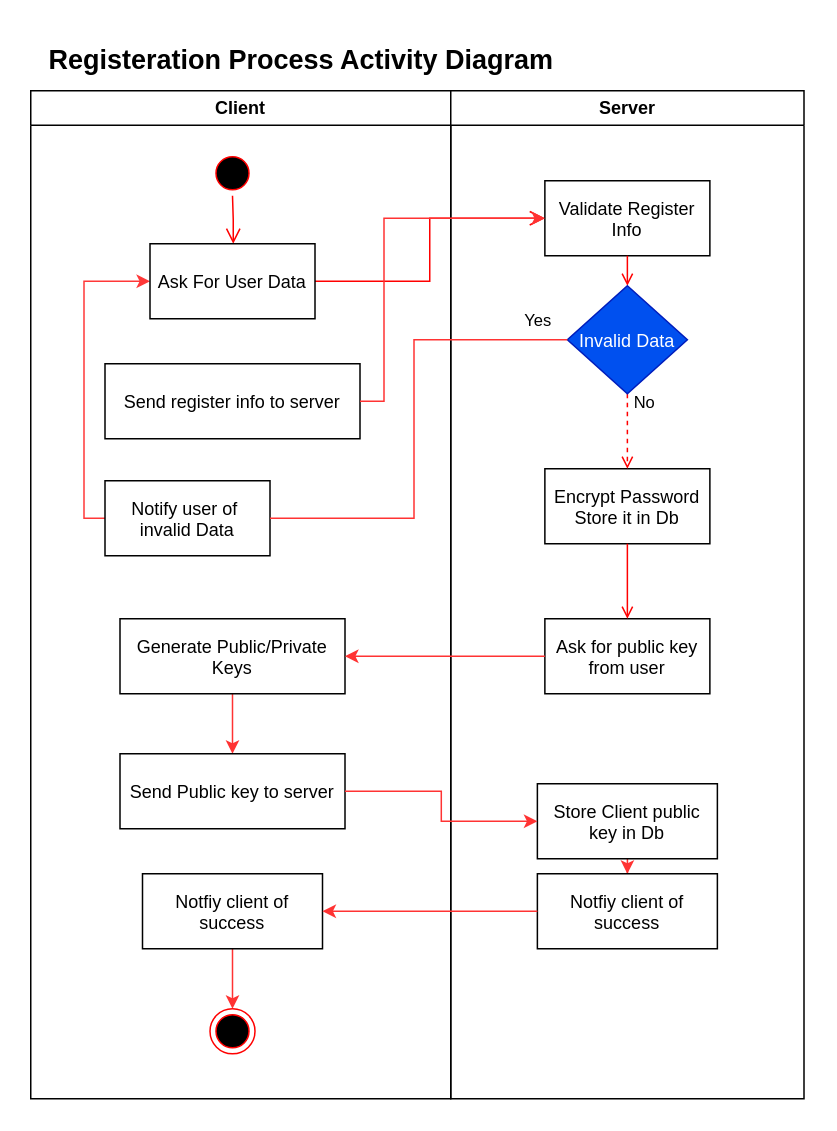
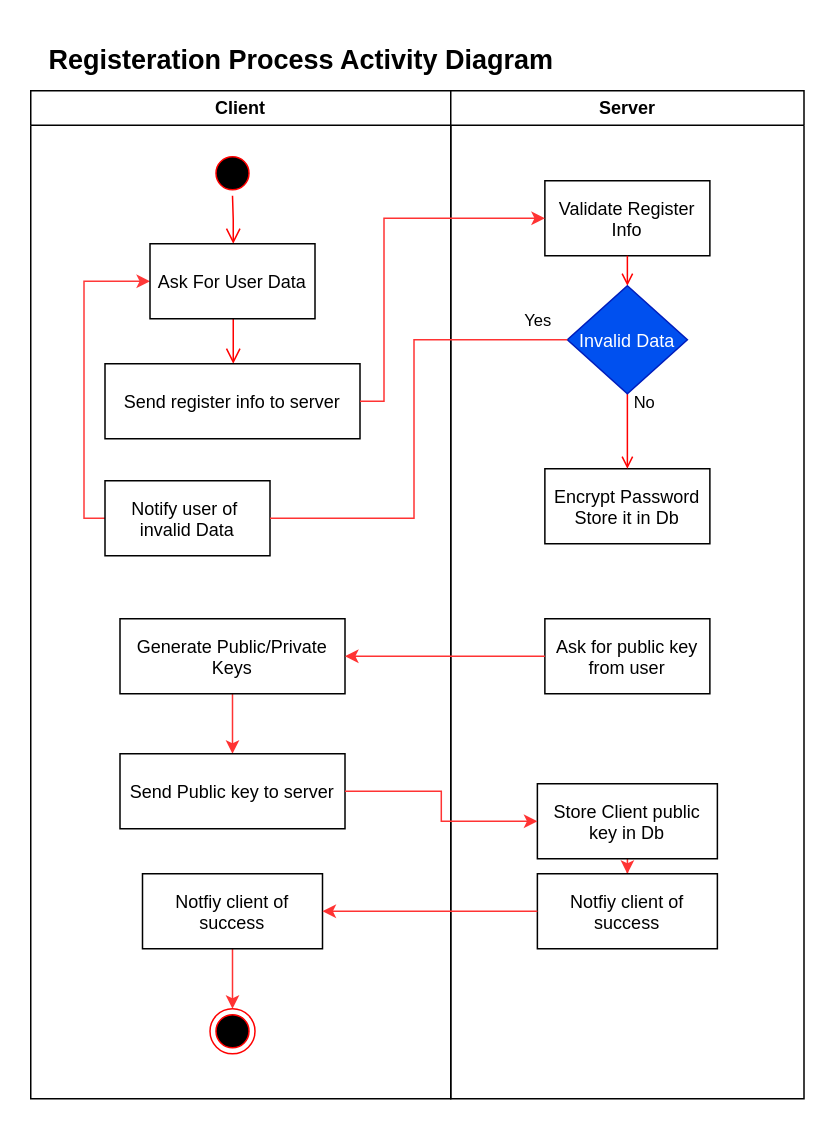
edge "Ask For User Data" -> "Validate Register Info": now "Ask For User Data" -> "Send register info to server"
edge "Invalid Data" -> "Encrypt Password Store it in Db": style dashed -> solid
edge "Encrypt Password Store it in Db" -> "Ask for public key from user": removed
